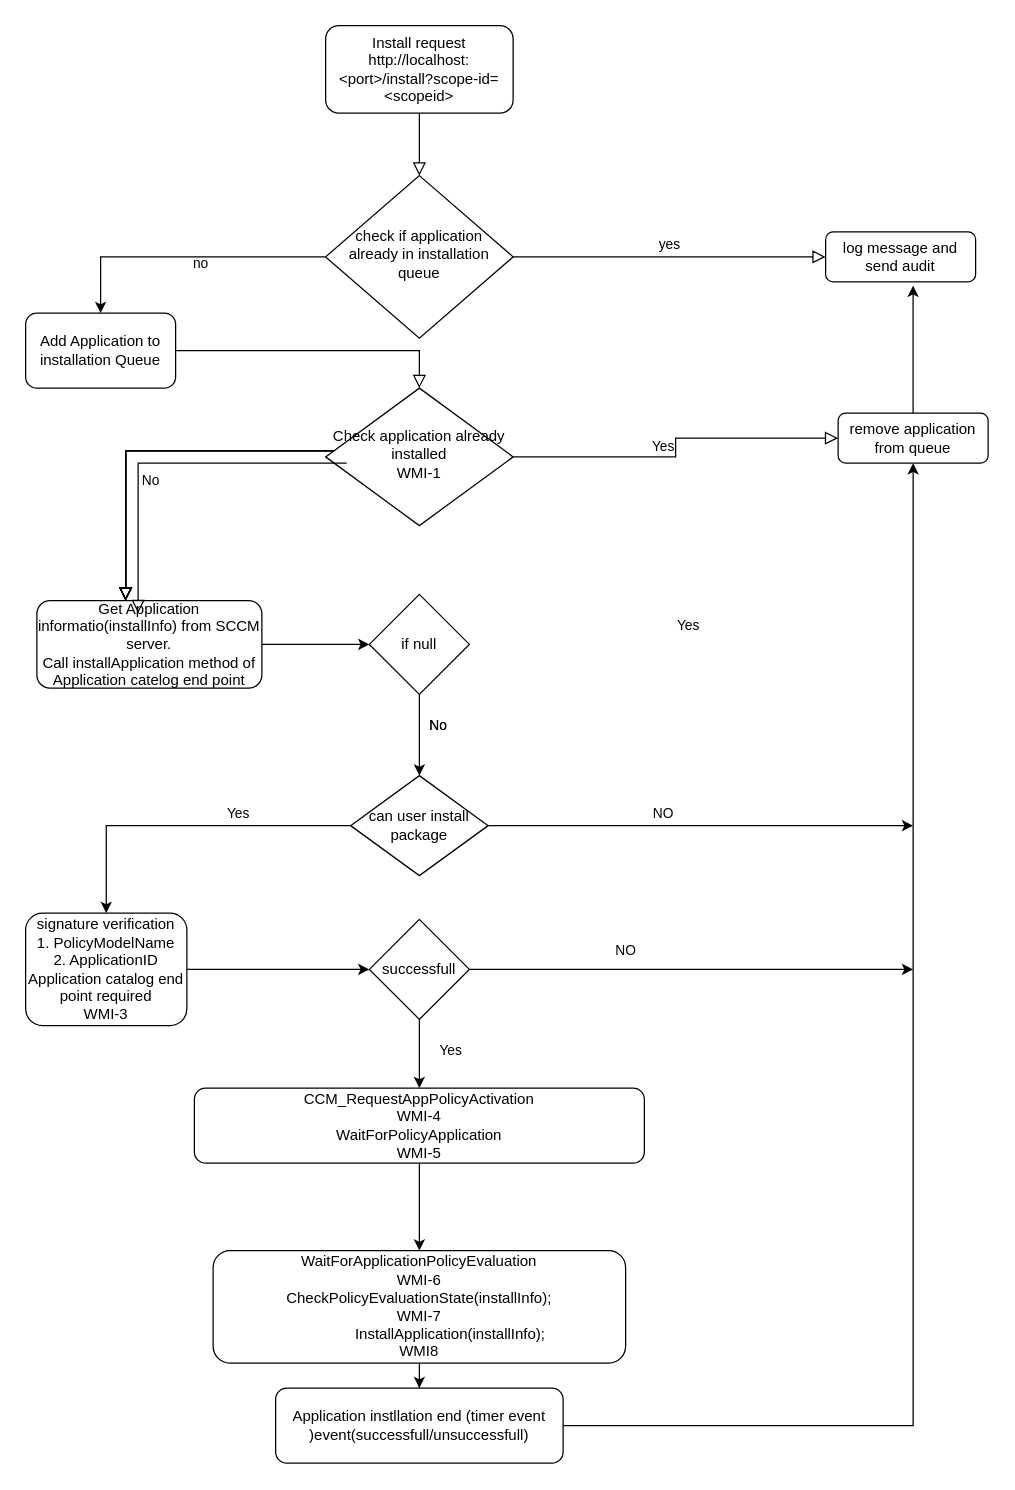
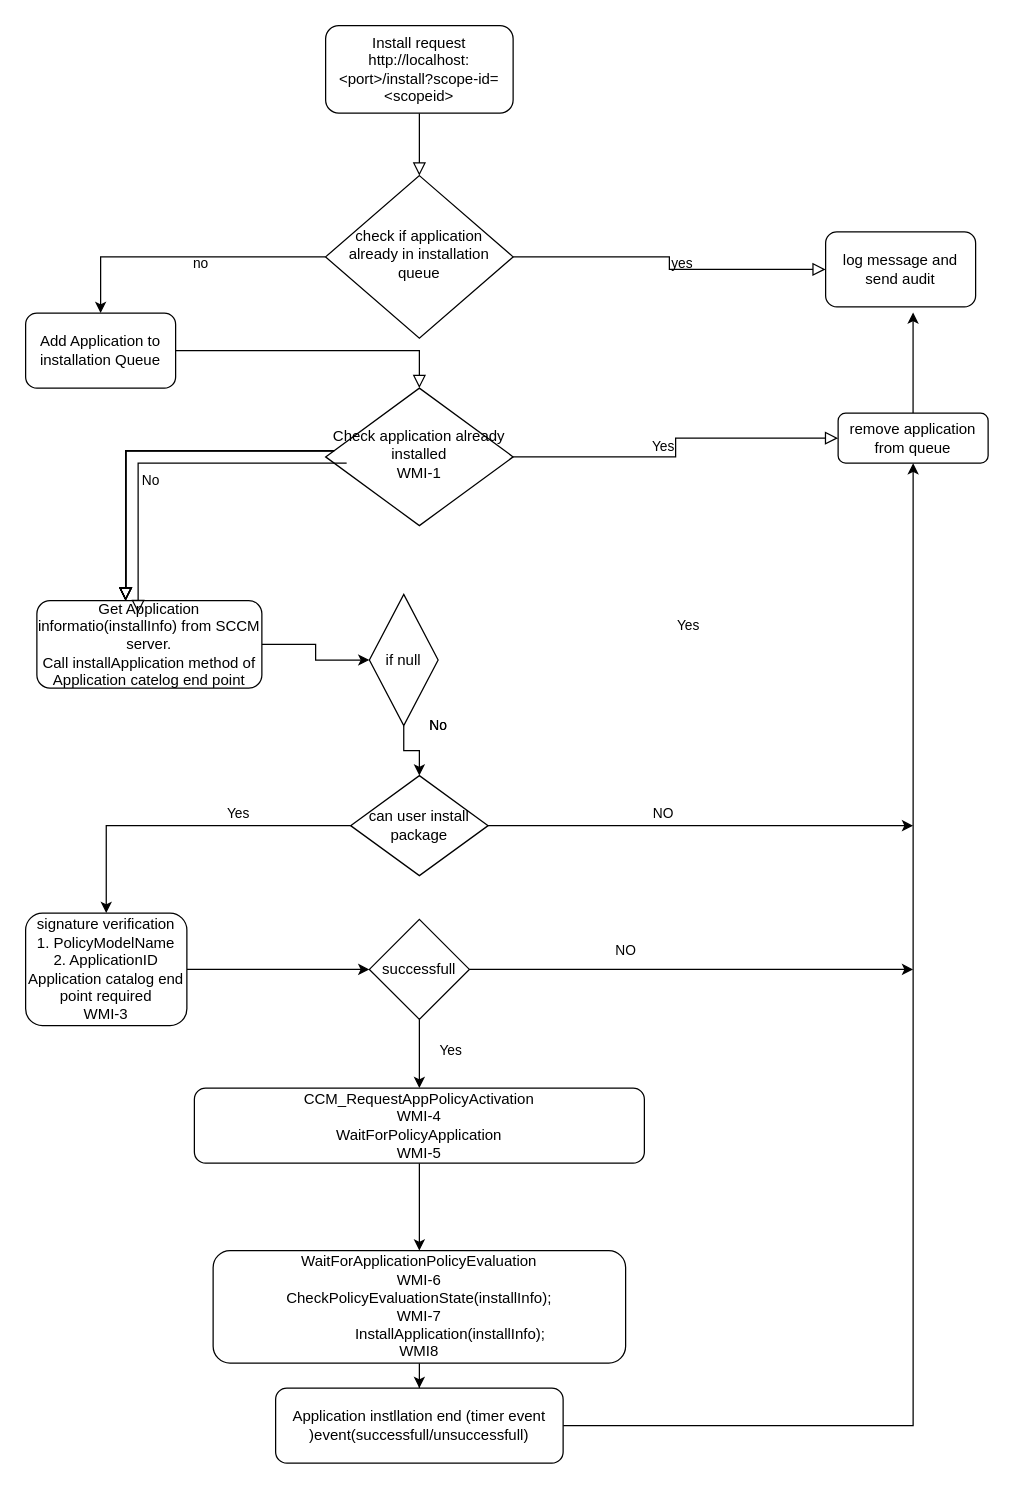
node "log message and send audit": size 150x50 -> 150x75
node "if null": size 100x100 -> 69x131
